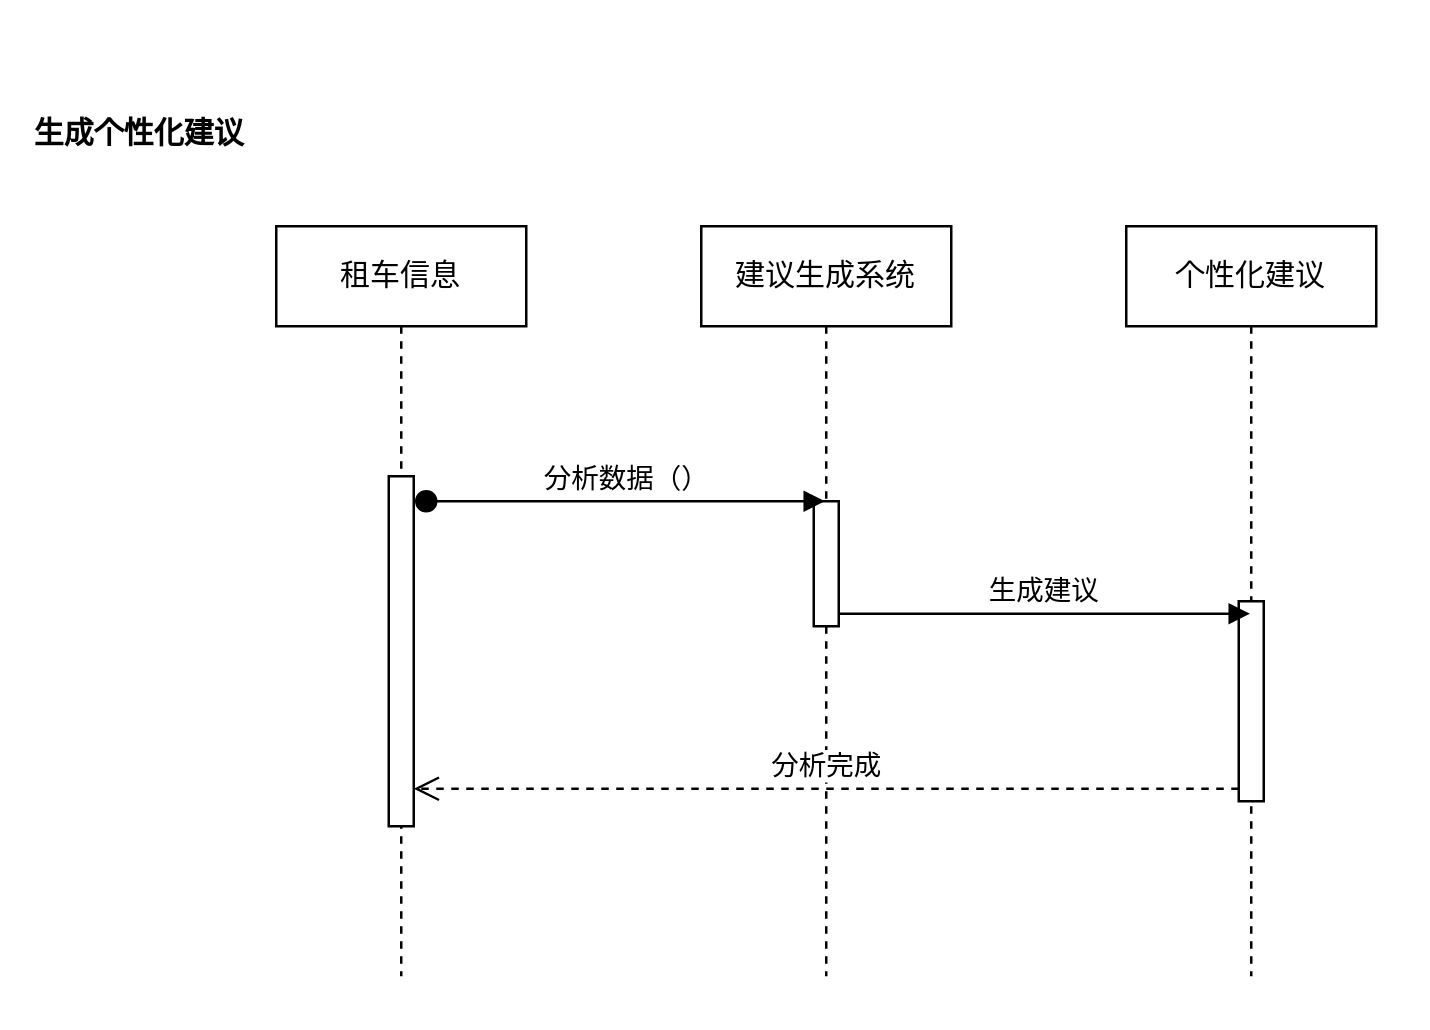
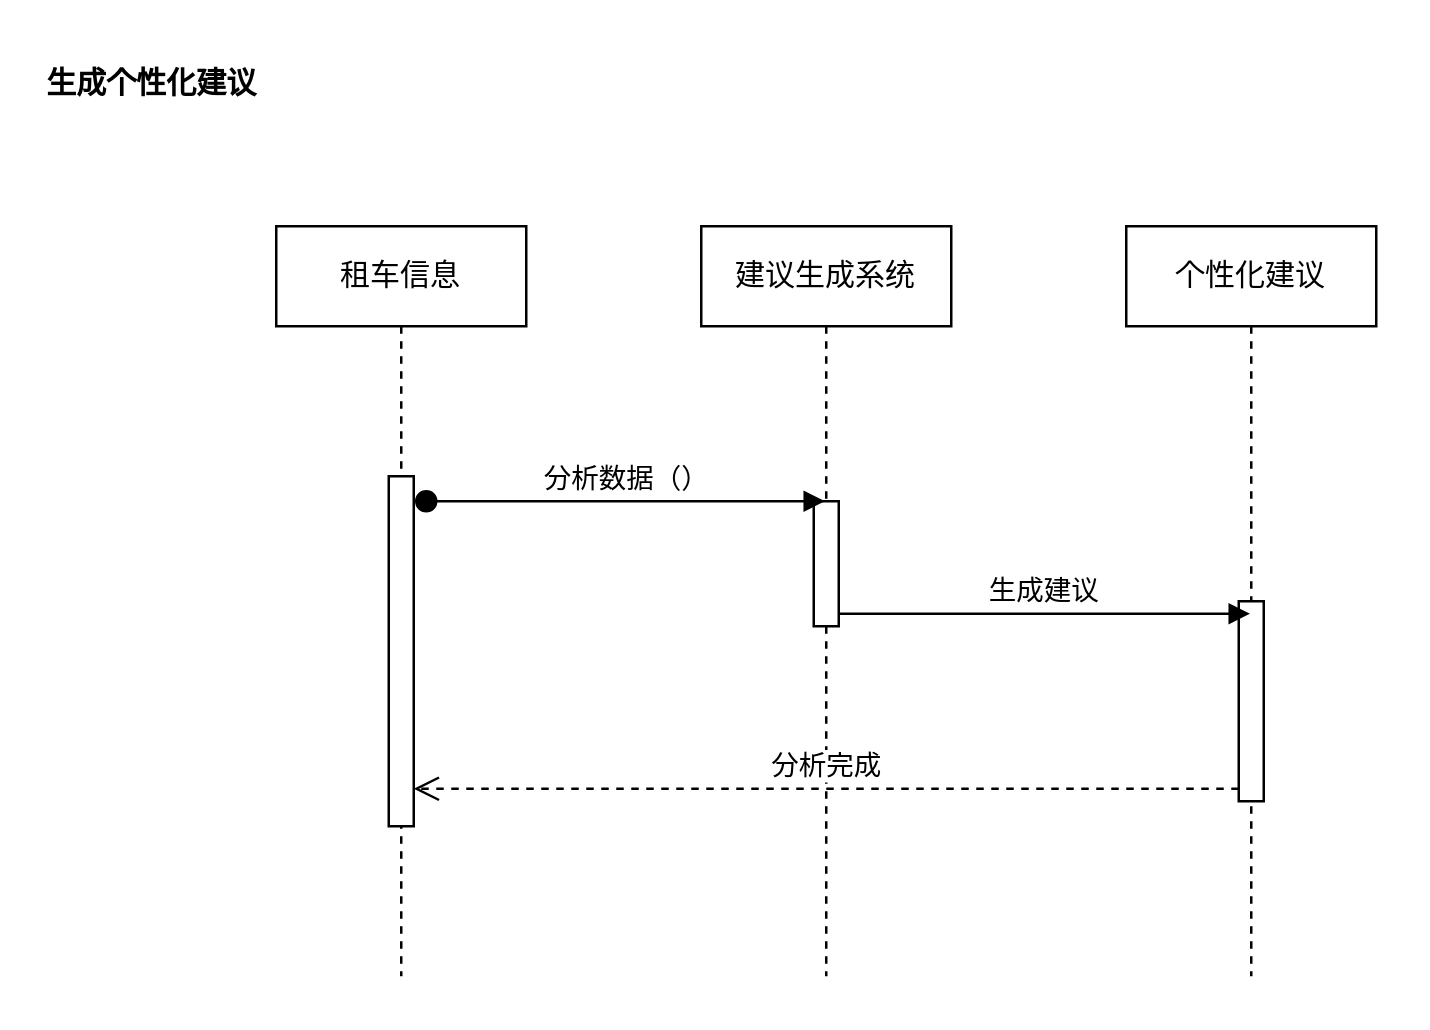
node "生成个性化建议": moved (139, 134) -> (151, 84)
